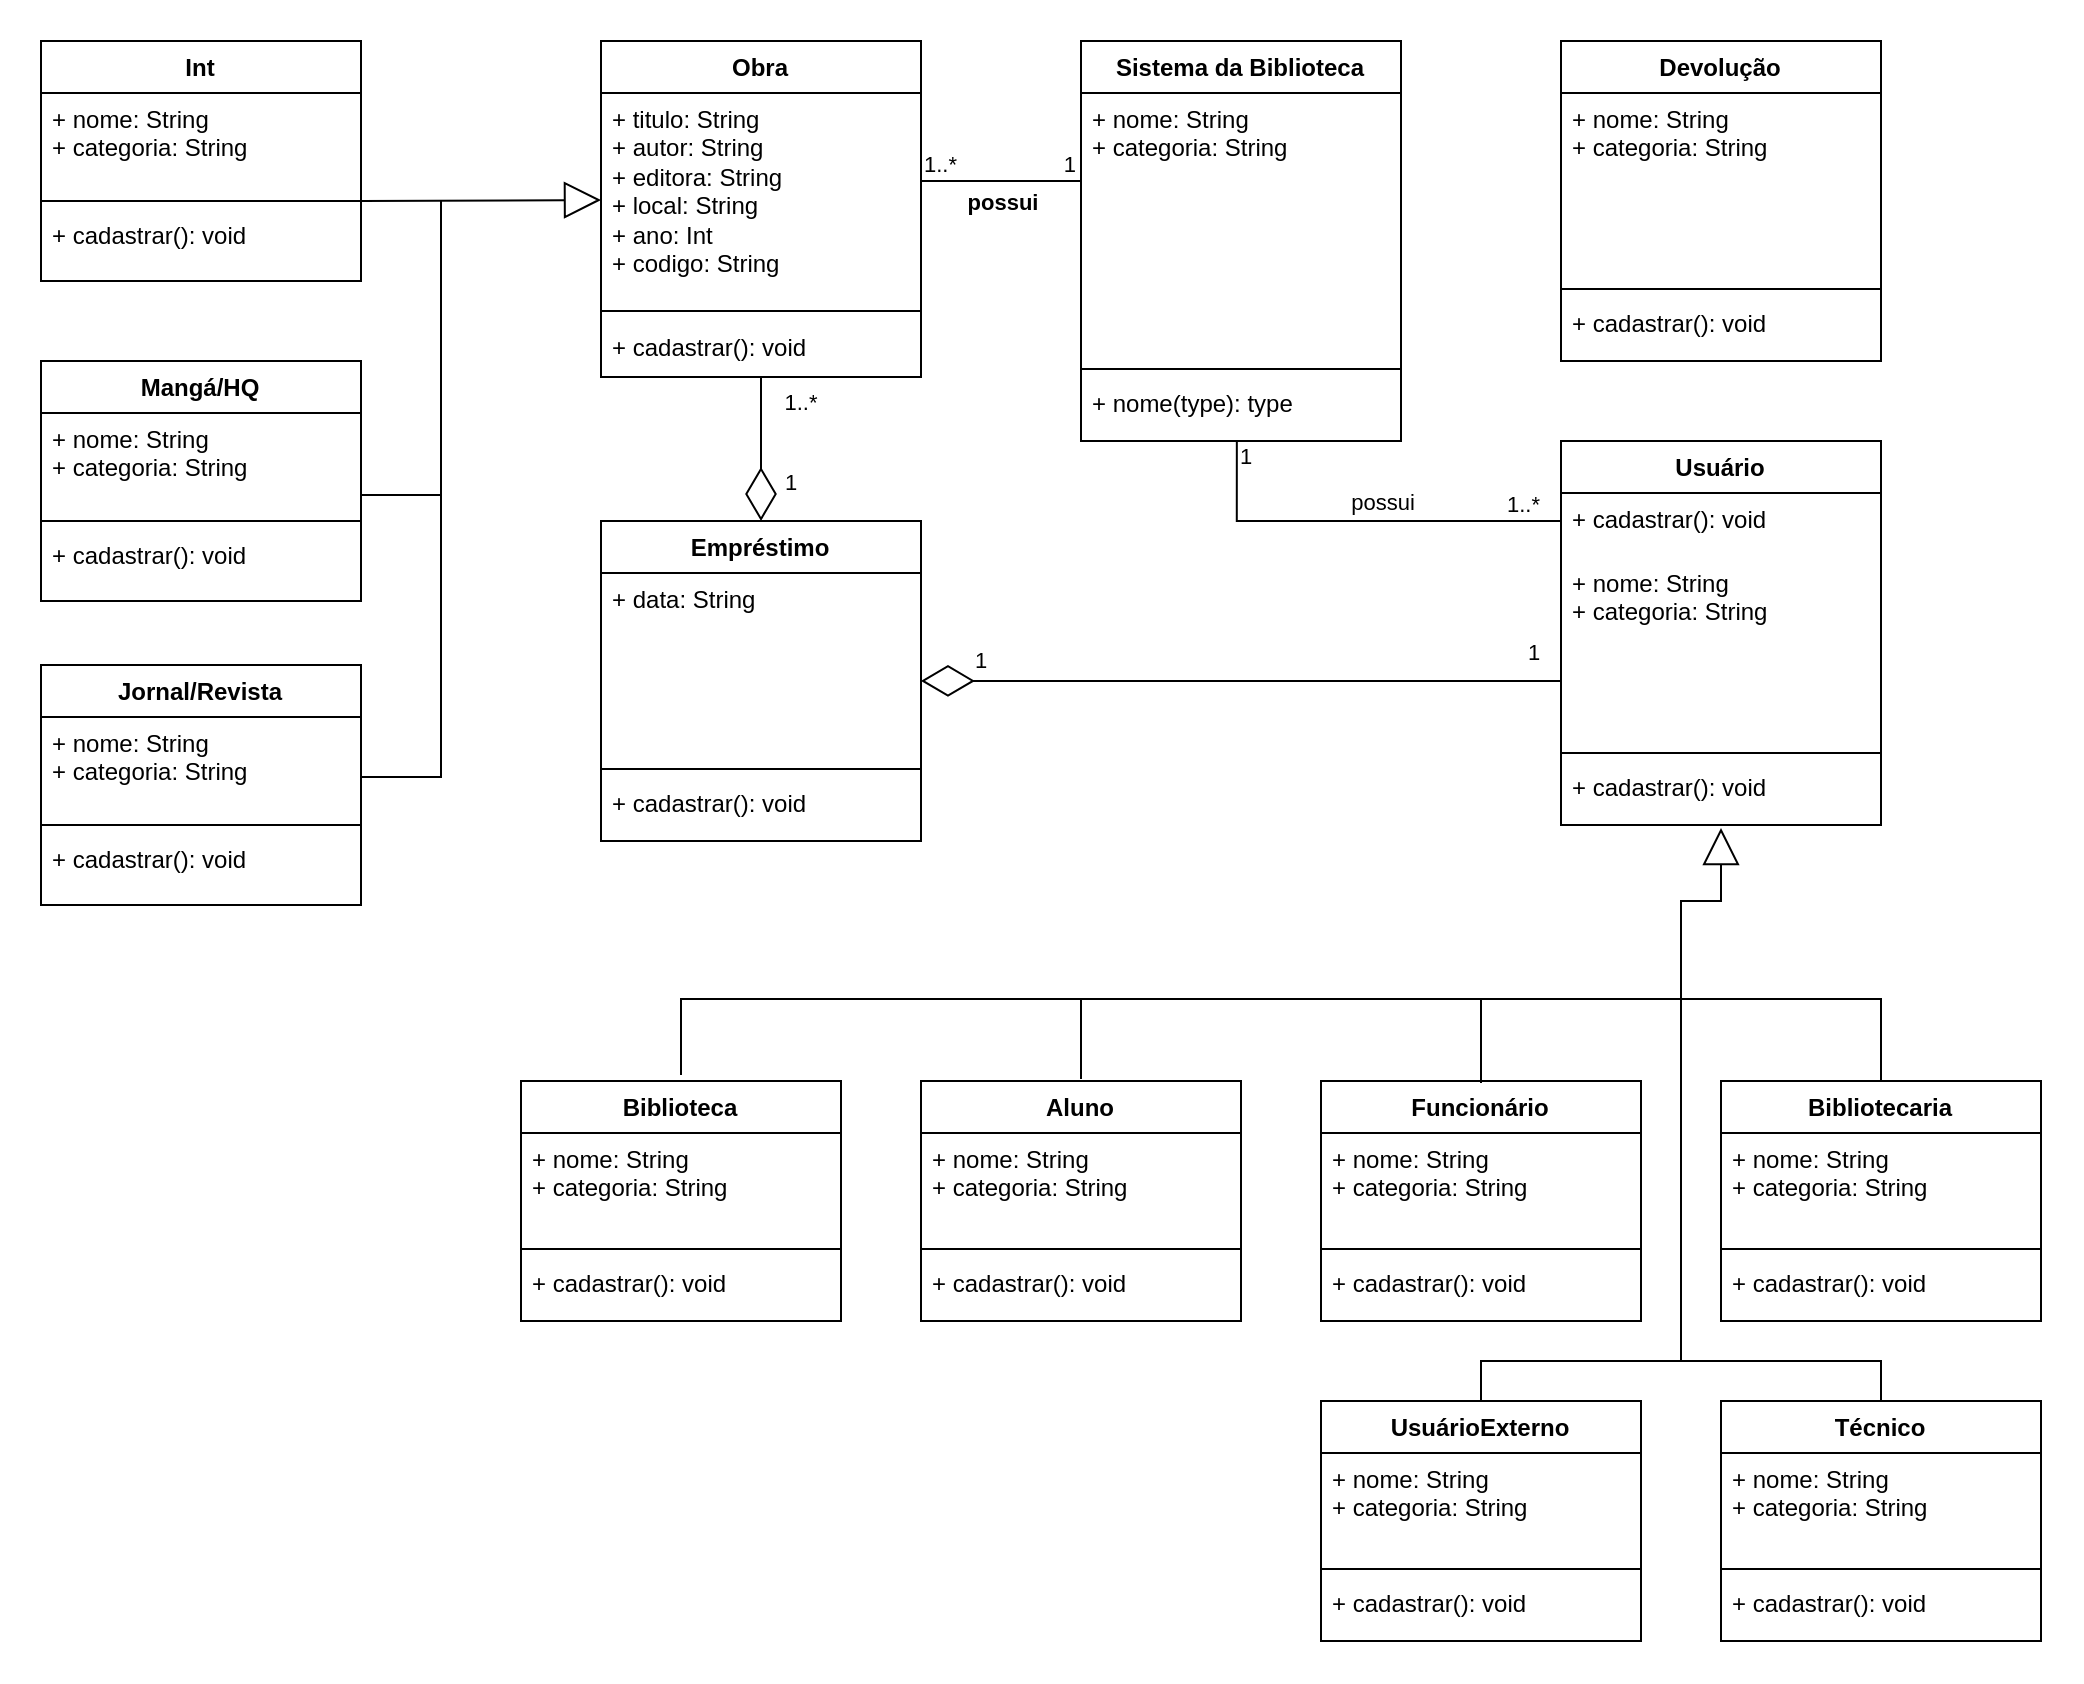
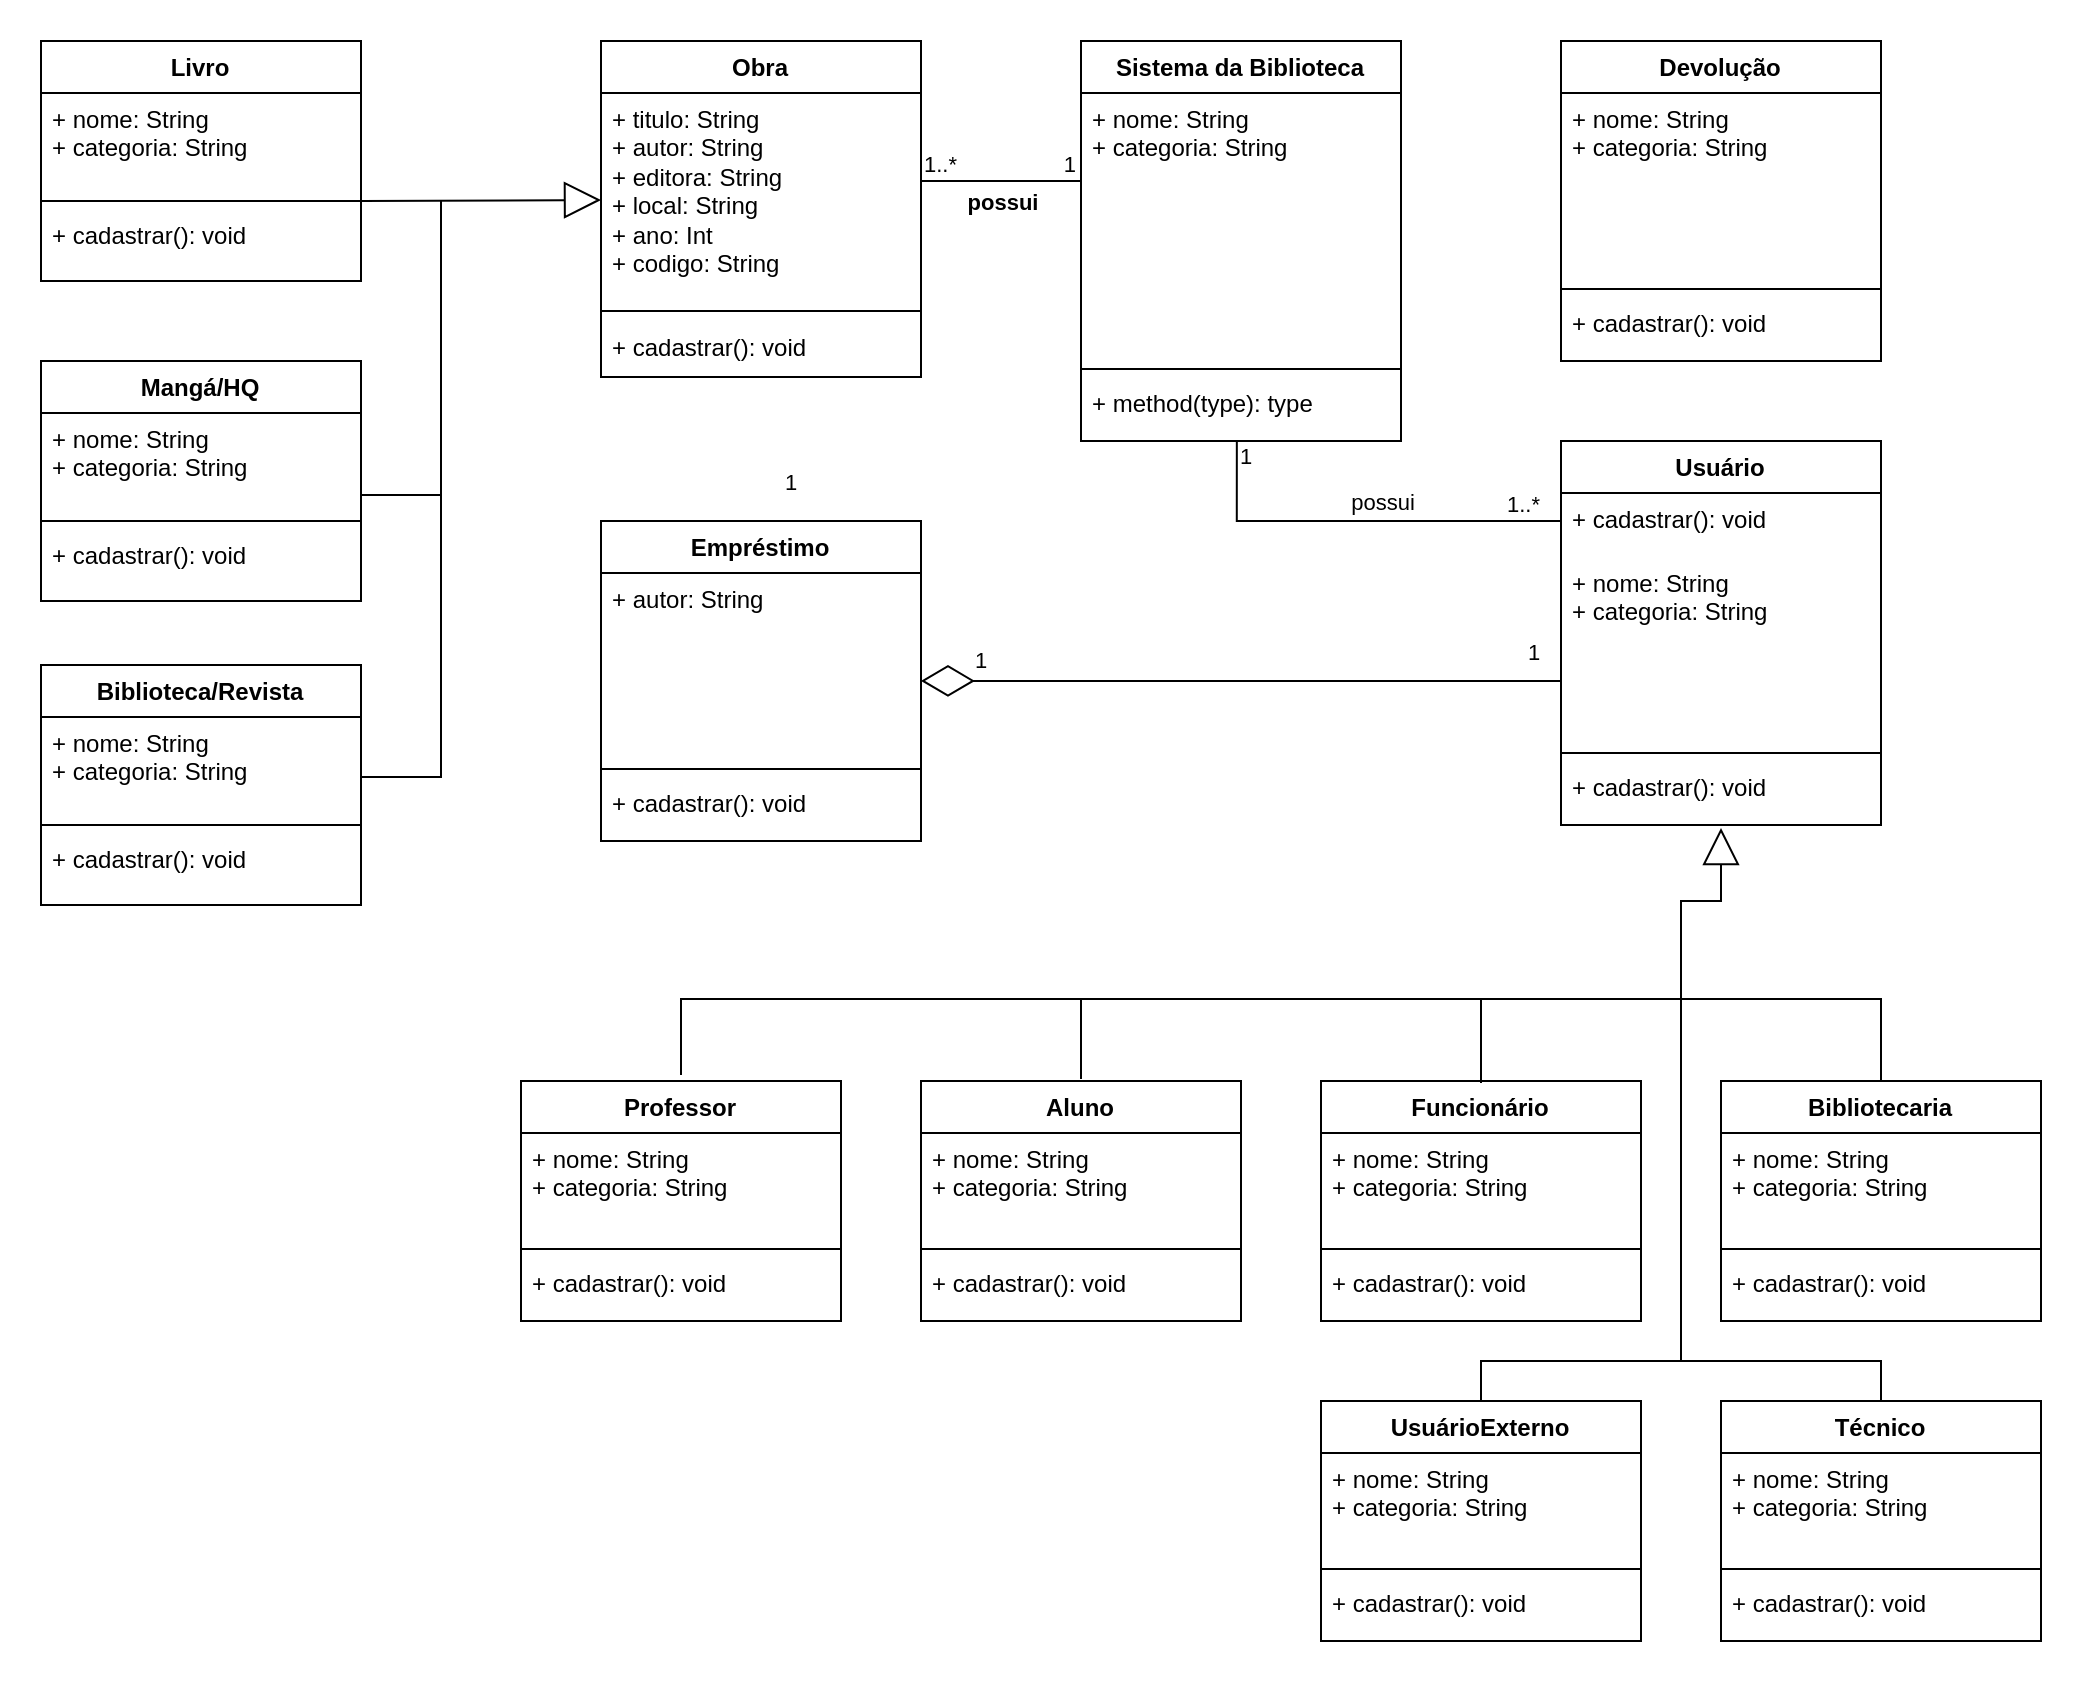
node "Int": label "Int" -> "Livro"
node "+ nome(type): type": label "+ nome(type): type" -> "+ method(type): type"
edge "Obra" -> "Empréstimo": removed, label "1..*"
node "+ data: String": label "+ data: String" -> "+ autor: String"
node "Jornal/Revista": label "Jornal/Revista" -> "Biblioteca/Revista"
node "Biblioteca": label "Biblioteca" -> "Professor"
